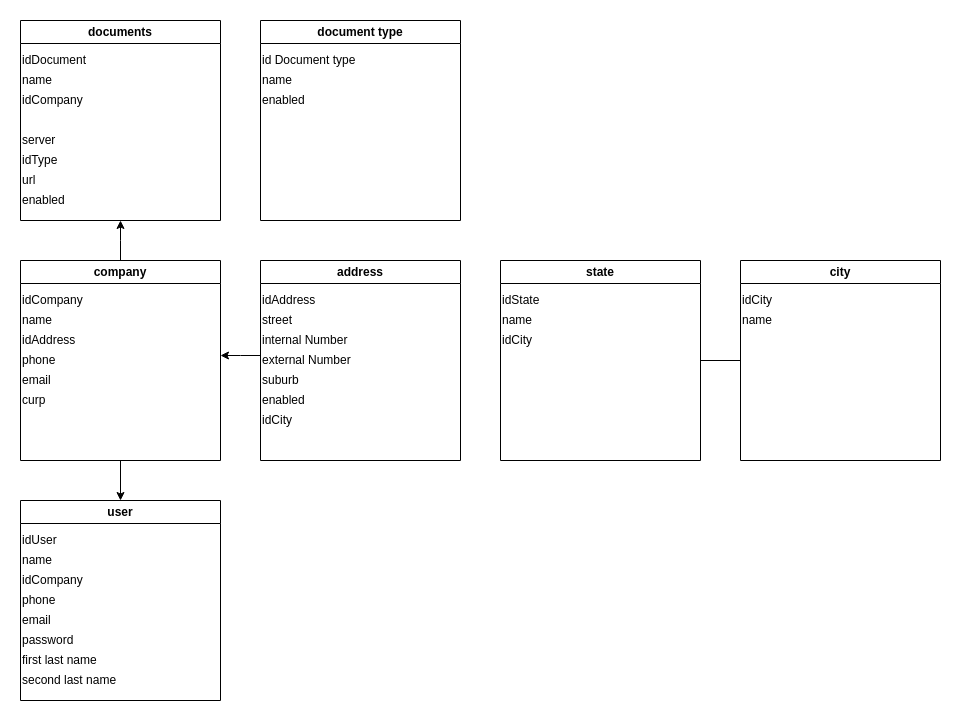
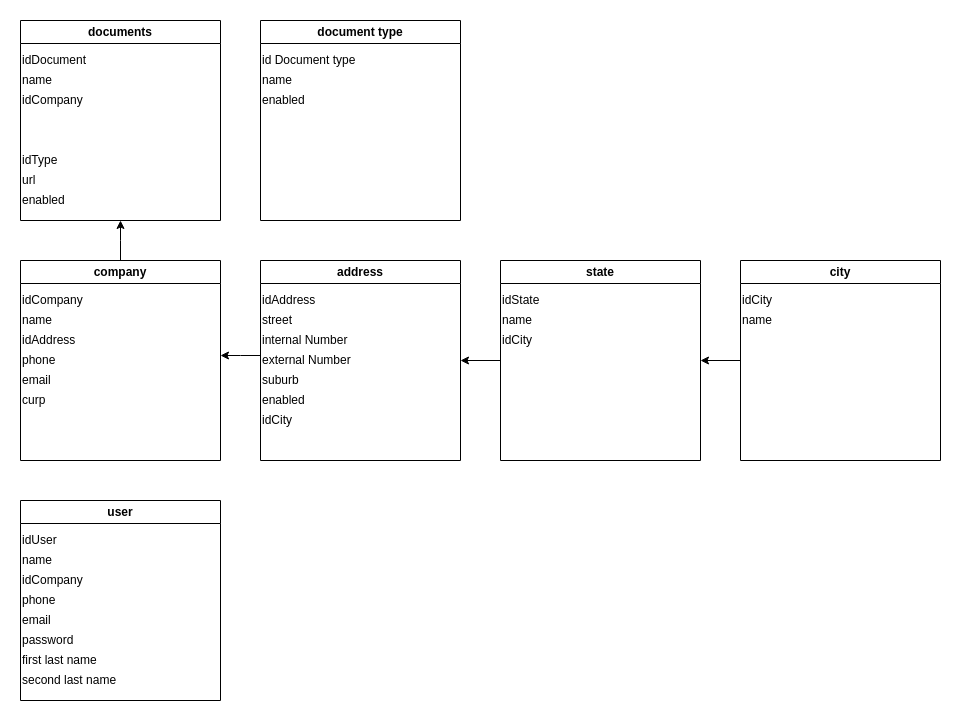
node "server": removed
edge "state" -> "external Number": added
edge "state" -- "city": arrowhead none -> classic
edge "company" -> "user": removed
